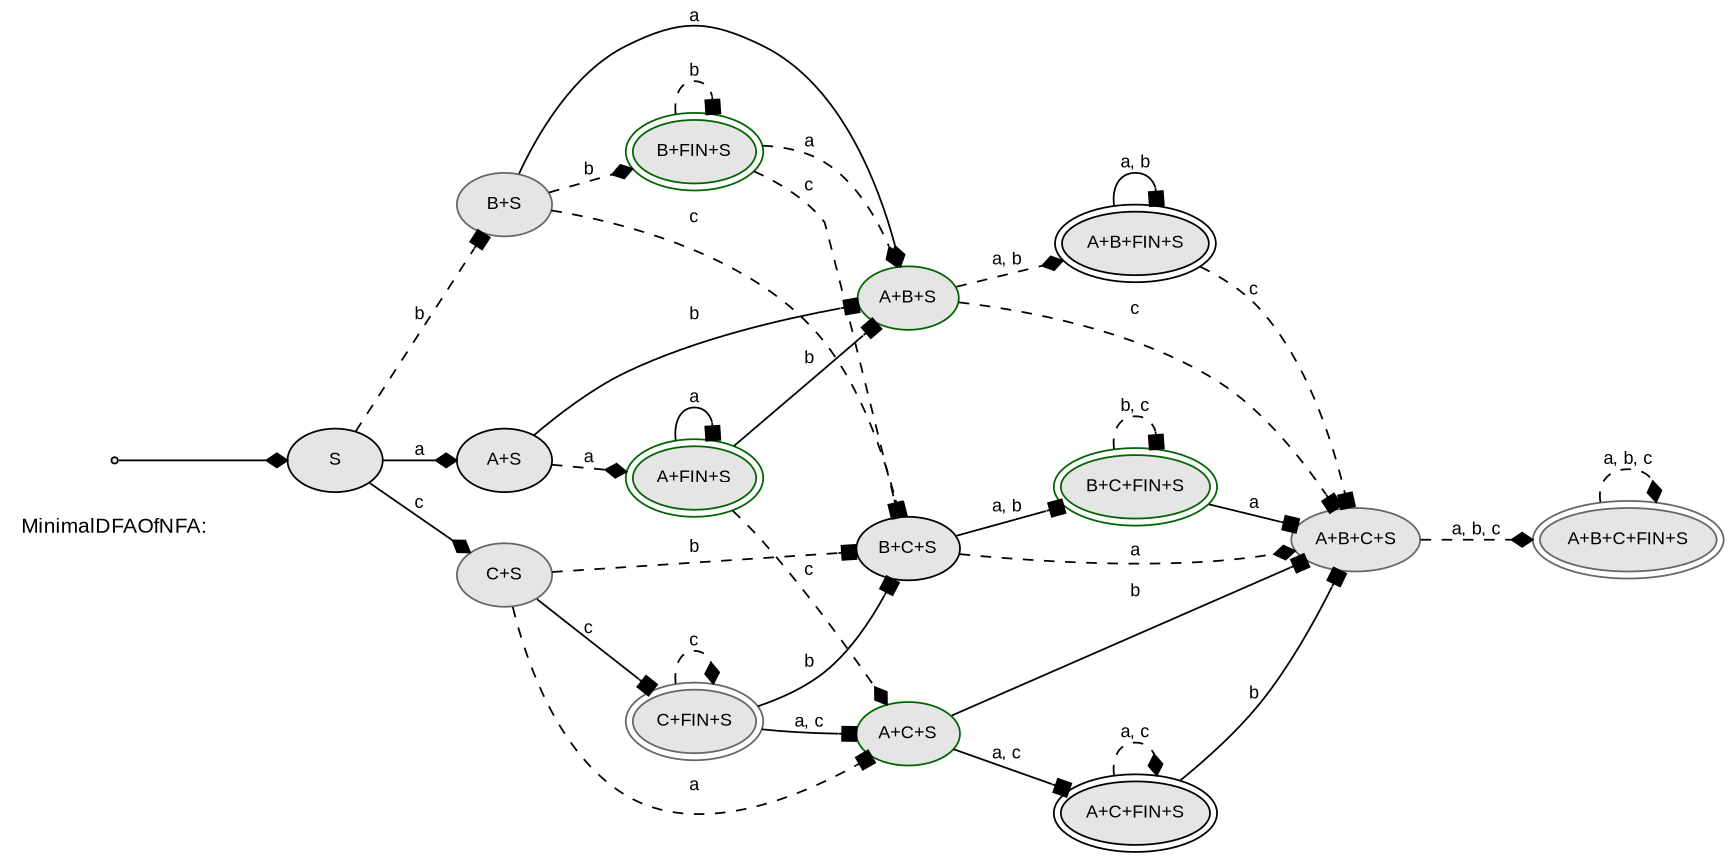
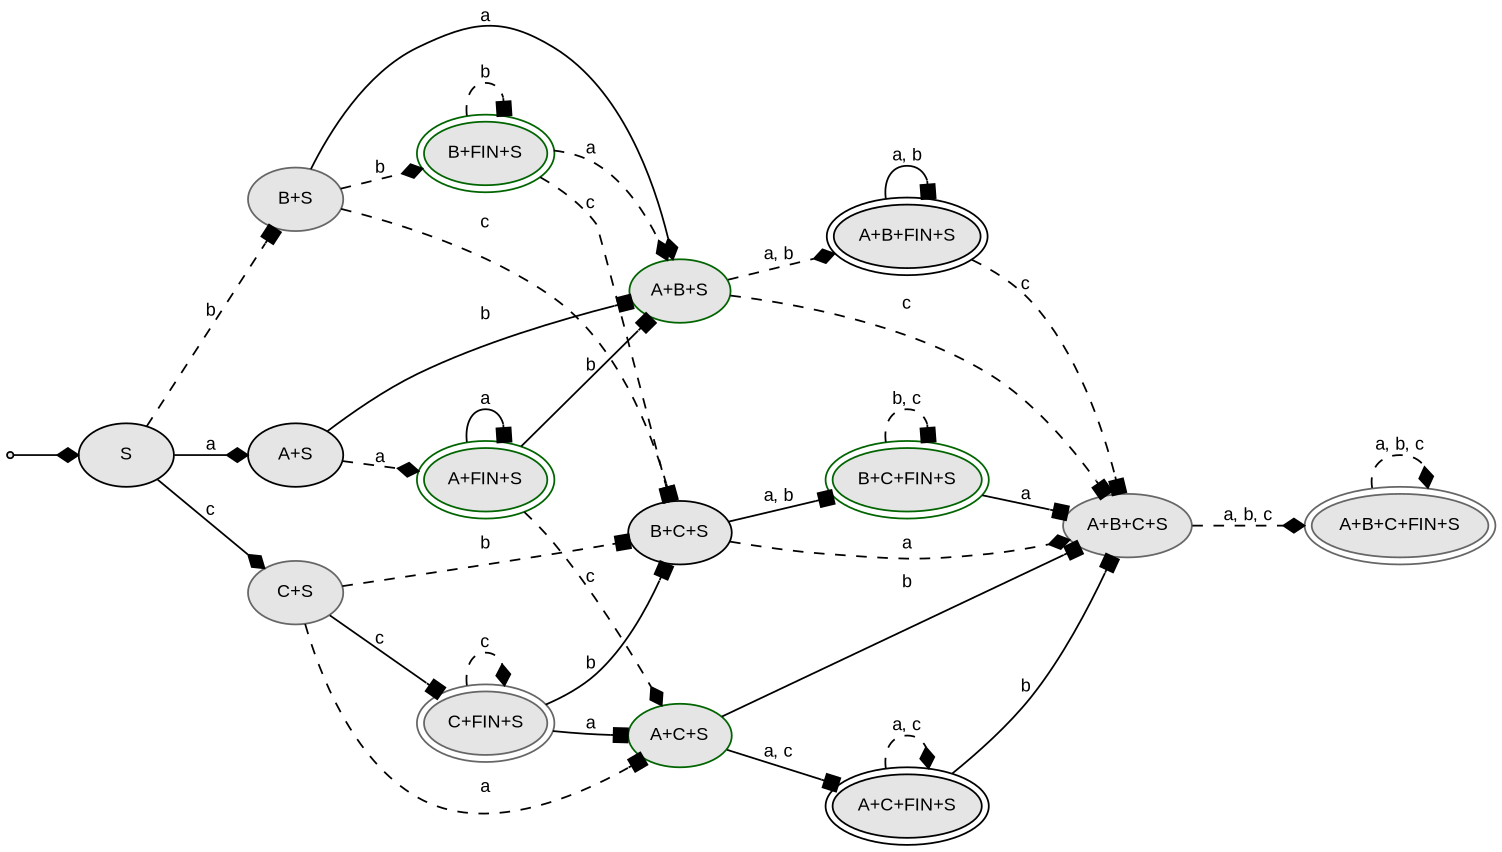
node "MinimalDFAOfNFA:": removed
edge "C+FIN+S" -> "A+C+S": label "a, c" -> "a"
